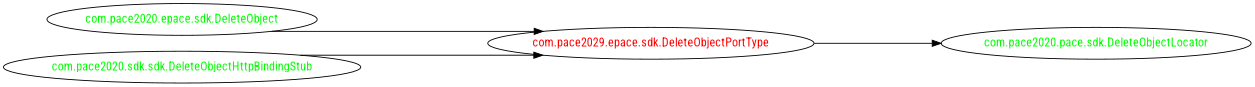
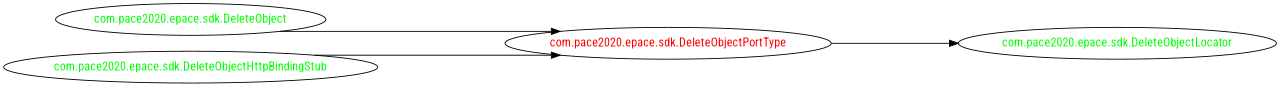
node "com.pace2029.epace.sdk.DeleteObjectPortType": label "com.pace2029.epace.sdk.DeleteObjectPortType" -> "com.pace2020.epace.sdk.DeleteObjectPortType"
node "com.pace2020.pace.sdk.DeleteObjectLocator": label "com.pace2020.pace.sdk.DeleteObjectLocator" -> "com.pace2020.epace.sdk.DeleteObjectLocator"
node "com.pace2020.sdk.sdk.DeleteObjectHttpBindingStub": label "com.pace2020.sdk.sdk.DeleteObjectHttpBindingStub" -> "com.pace2020.epace.sdk.DeleteObjectHttpBindingStub"
